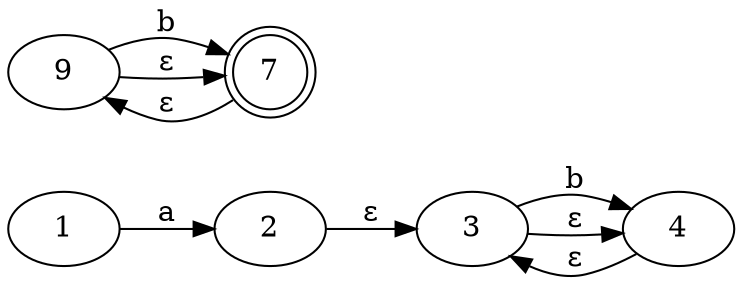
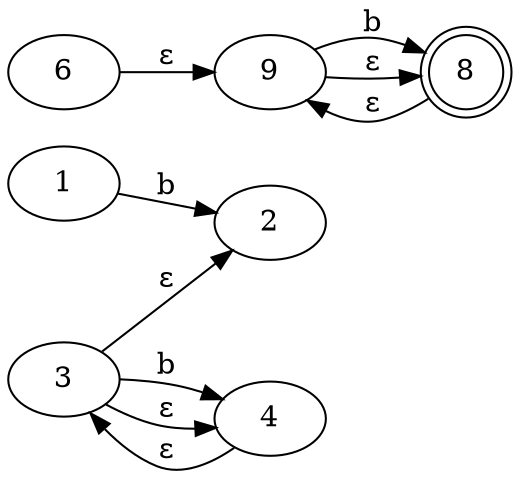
node "6": added
node "7": label "7" -> "8"
edge "1" -> "2": label "a" -> "b"
edge "2" -> "3": reversed
